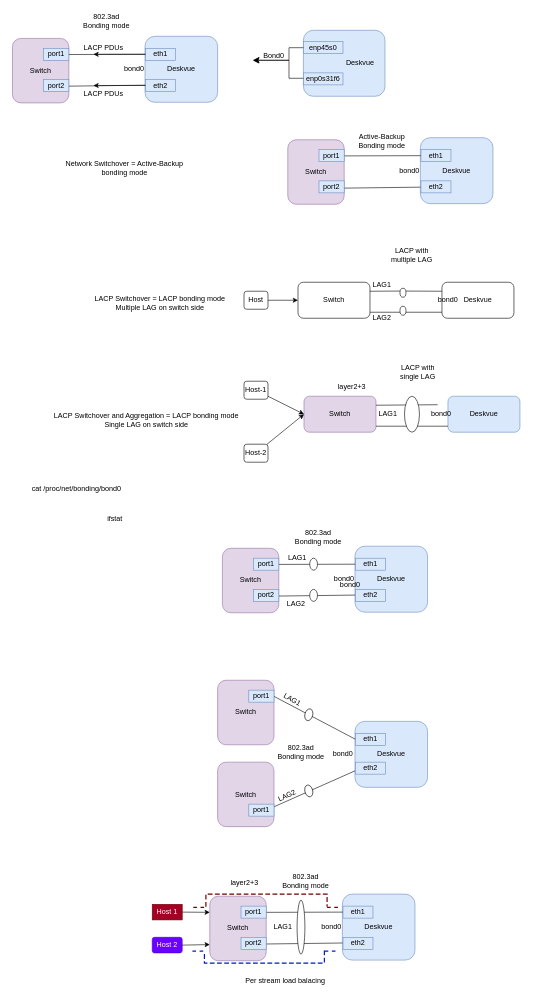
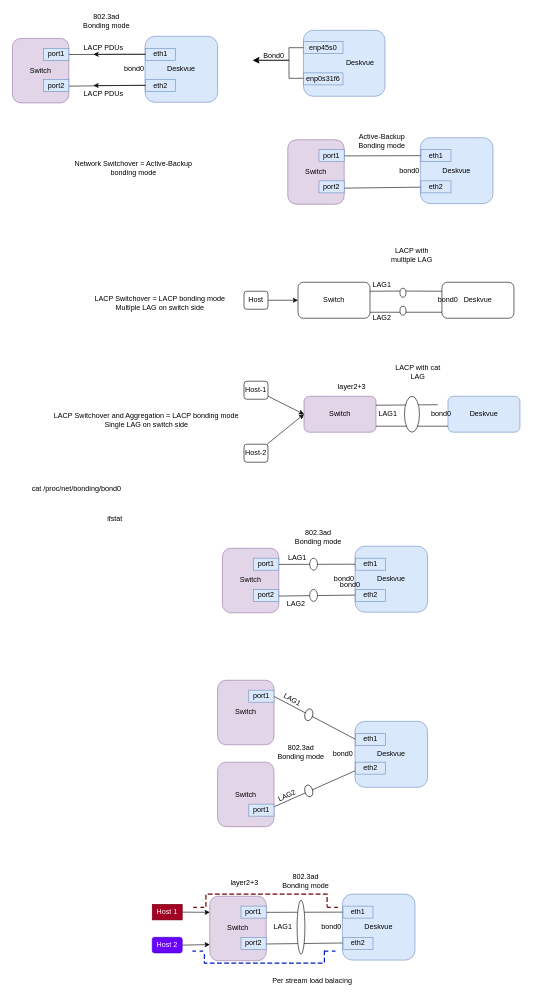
node "Network Switchover = Active-Backup bonding mode": moved (125, 168) -> (134, 168)
node "LACP with single LAG": label "LACP with single LAG" -> "LACP with cat LAG"
node "Per stream load balacing": moved (285, 981) -> (312, 981)
